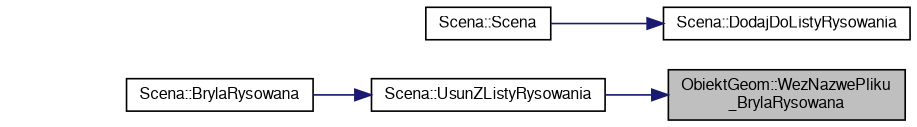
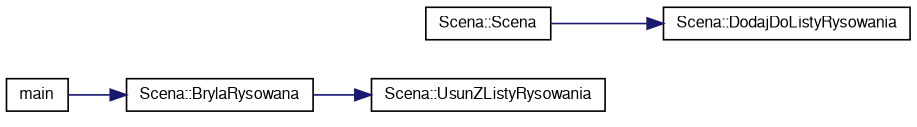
node "main": added
node "ObiektGeom::WezNazwePliku _BrylaRysowana": removed
